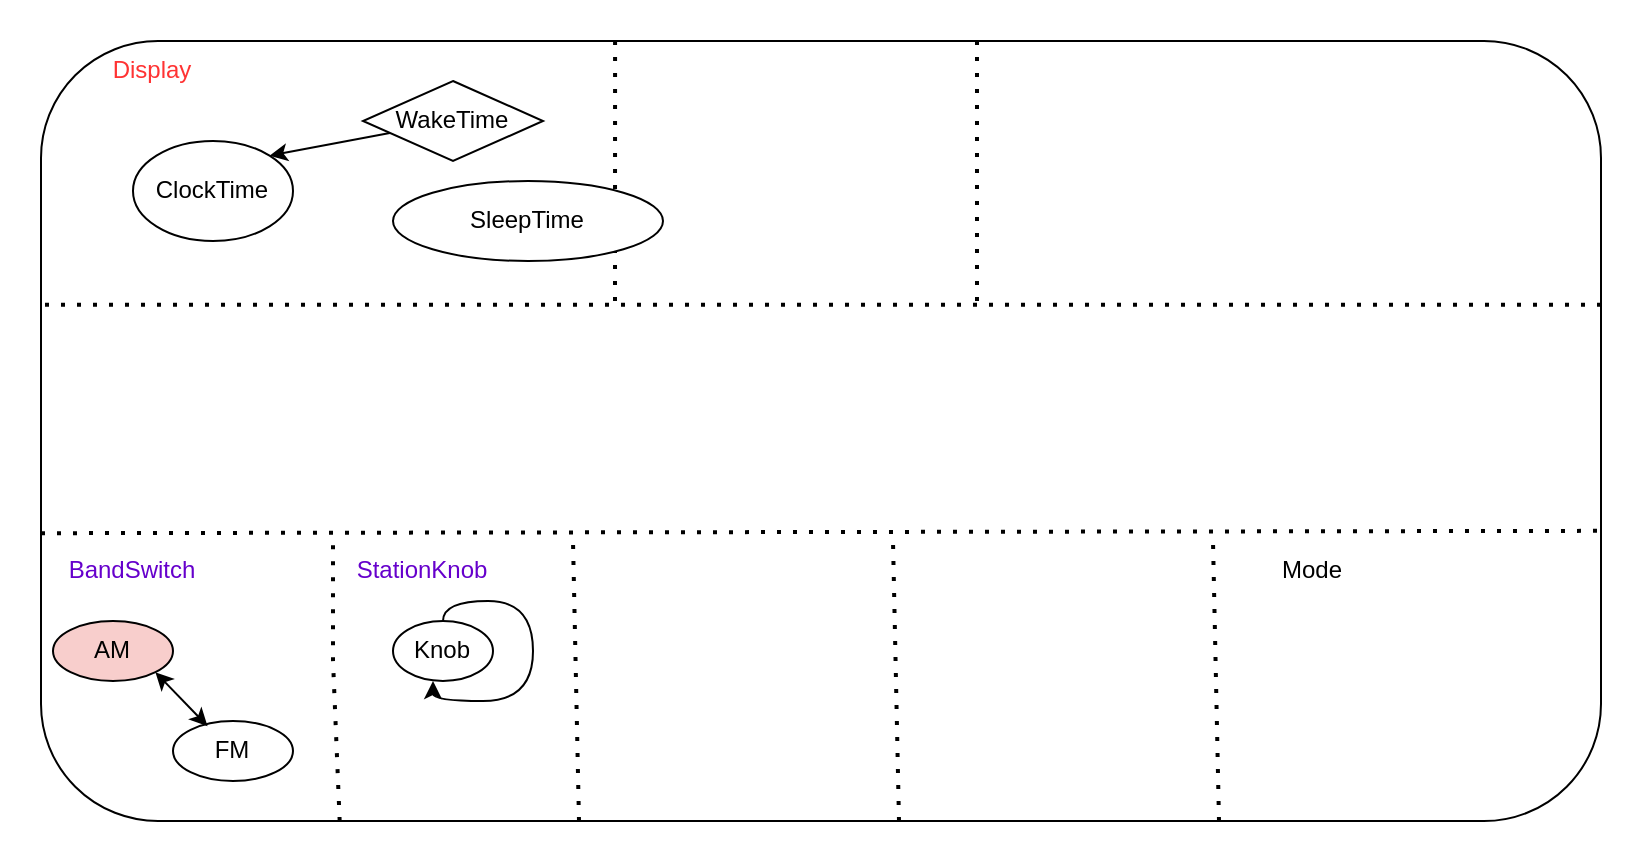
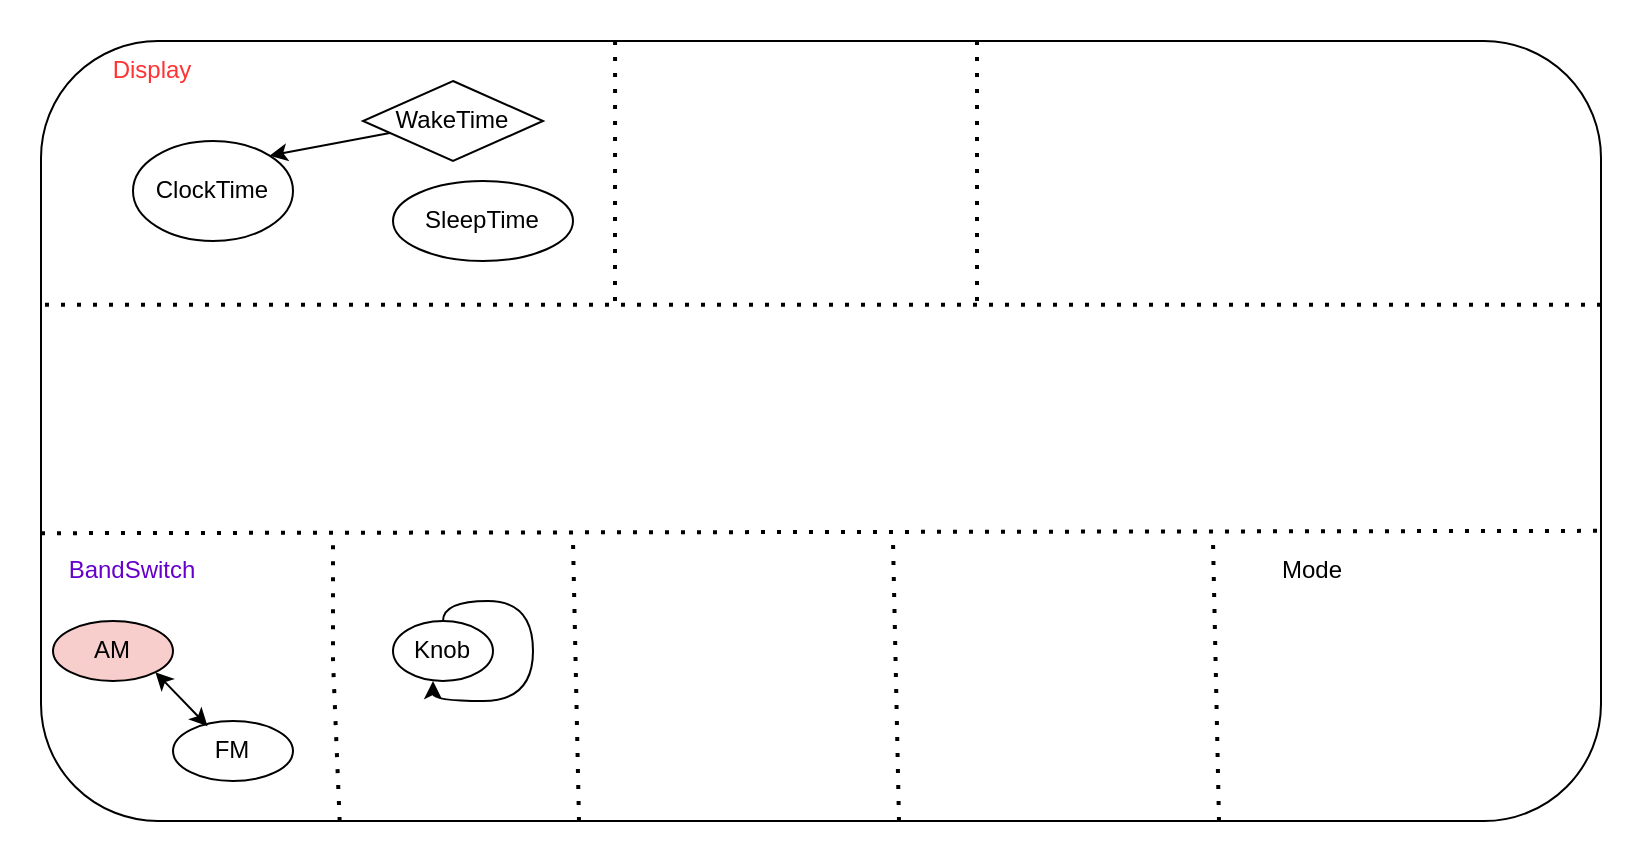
node "SleepTime": size 270x80 -> 180x80
node "StationKnob": removed
